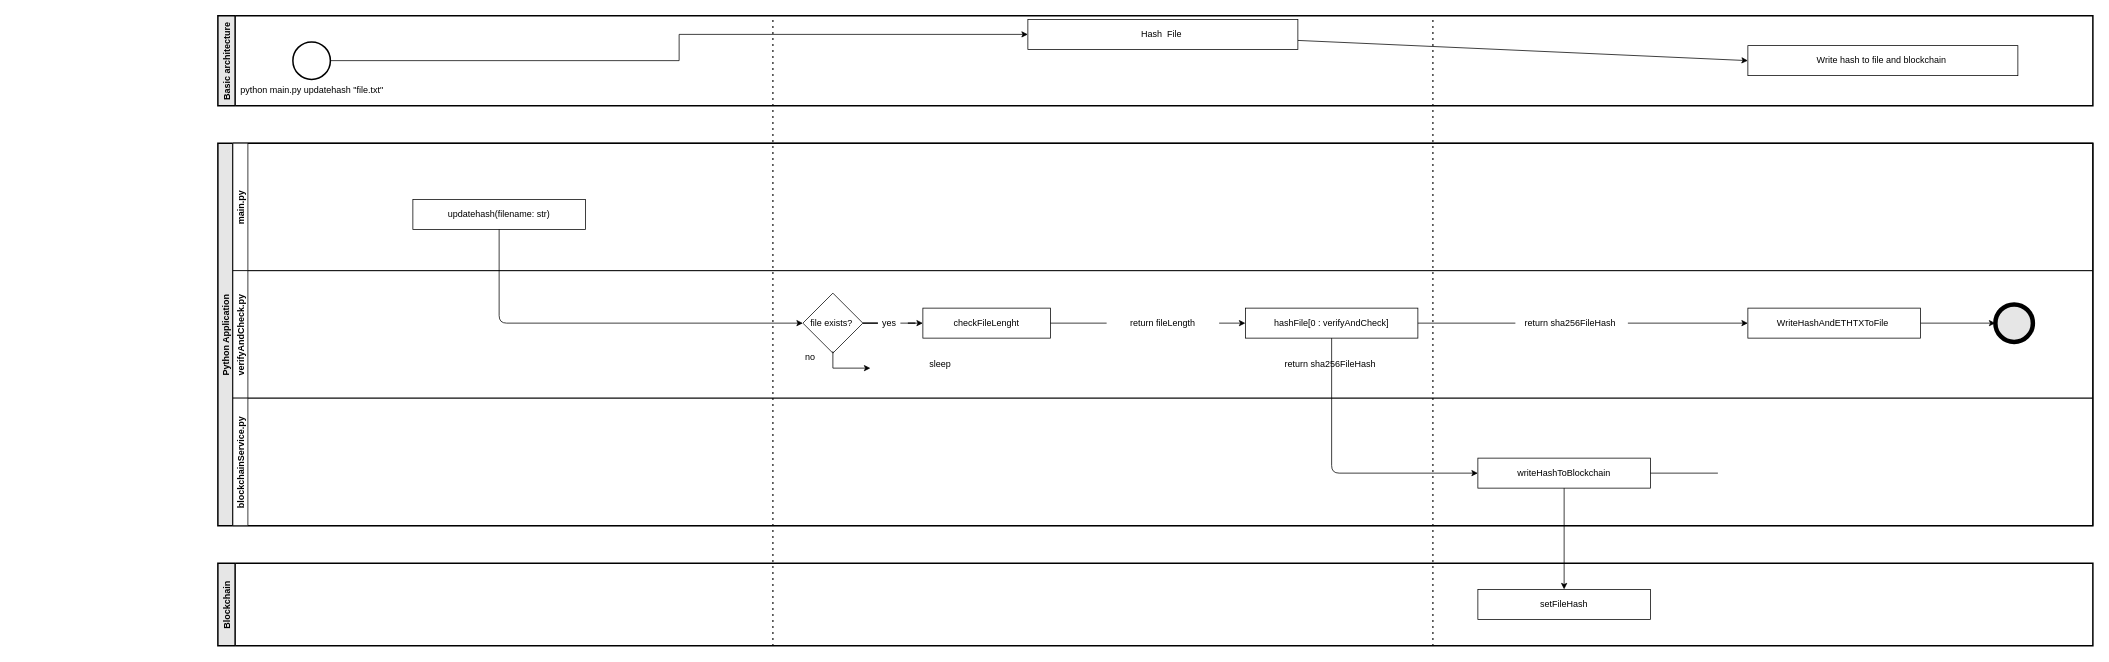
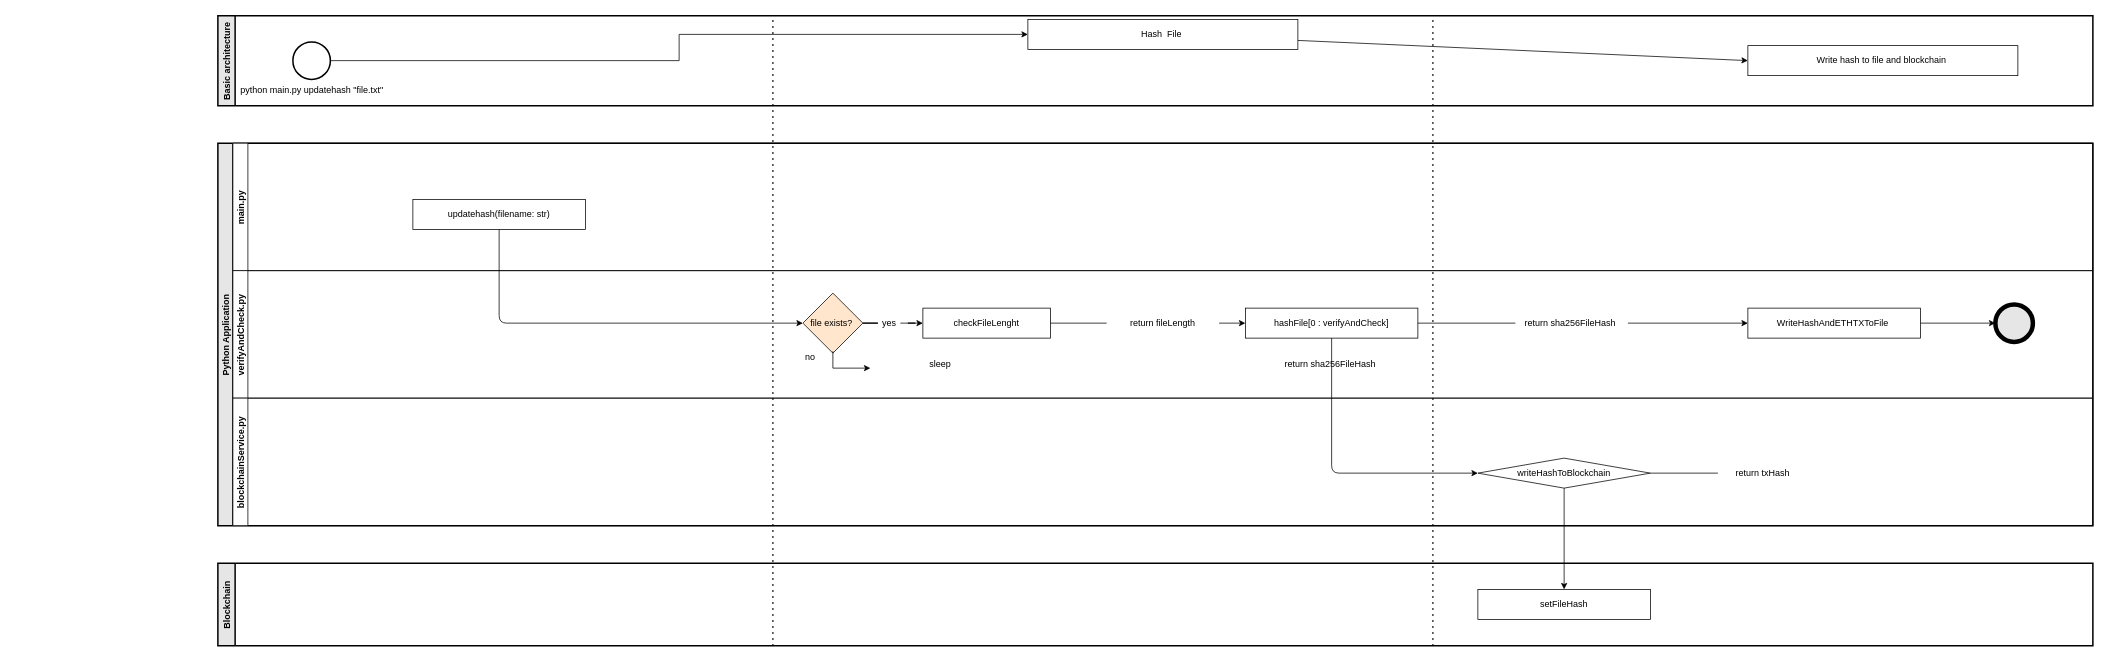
node "file exists?": fillcolor #ffffff -> #ffe6cc
node "writeHashToBlockchain": shape rectangle -> diamond
node "return txHash": added
